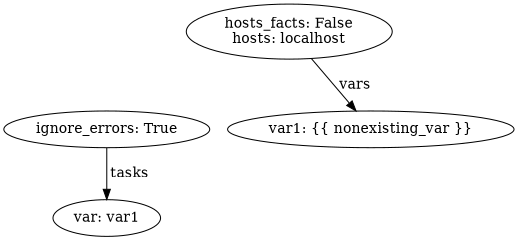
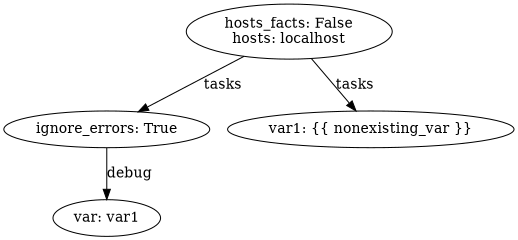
edge "hosts_facts: False hosts: localhost" -> "ignore_errors: True": added, label "tasks"
edge "hosts_facts: False hosts: localhost" -> "var1: {{ nonexisting_var }}": label "vars" -> "tasks"
edge "ignore_errors: True" -> "var: var1": label "tasks" -> "debug"
